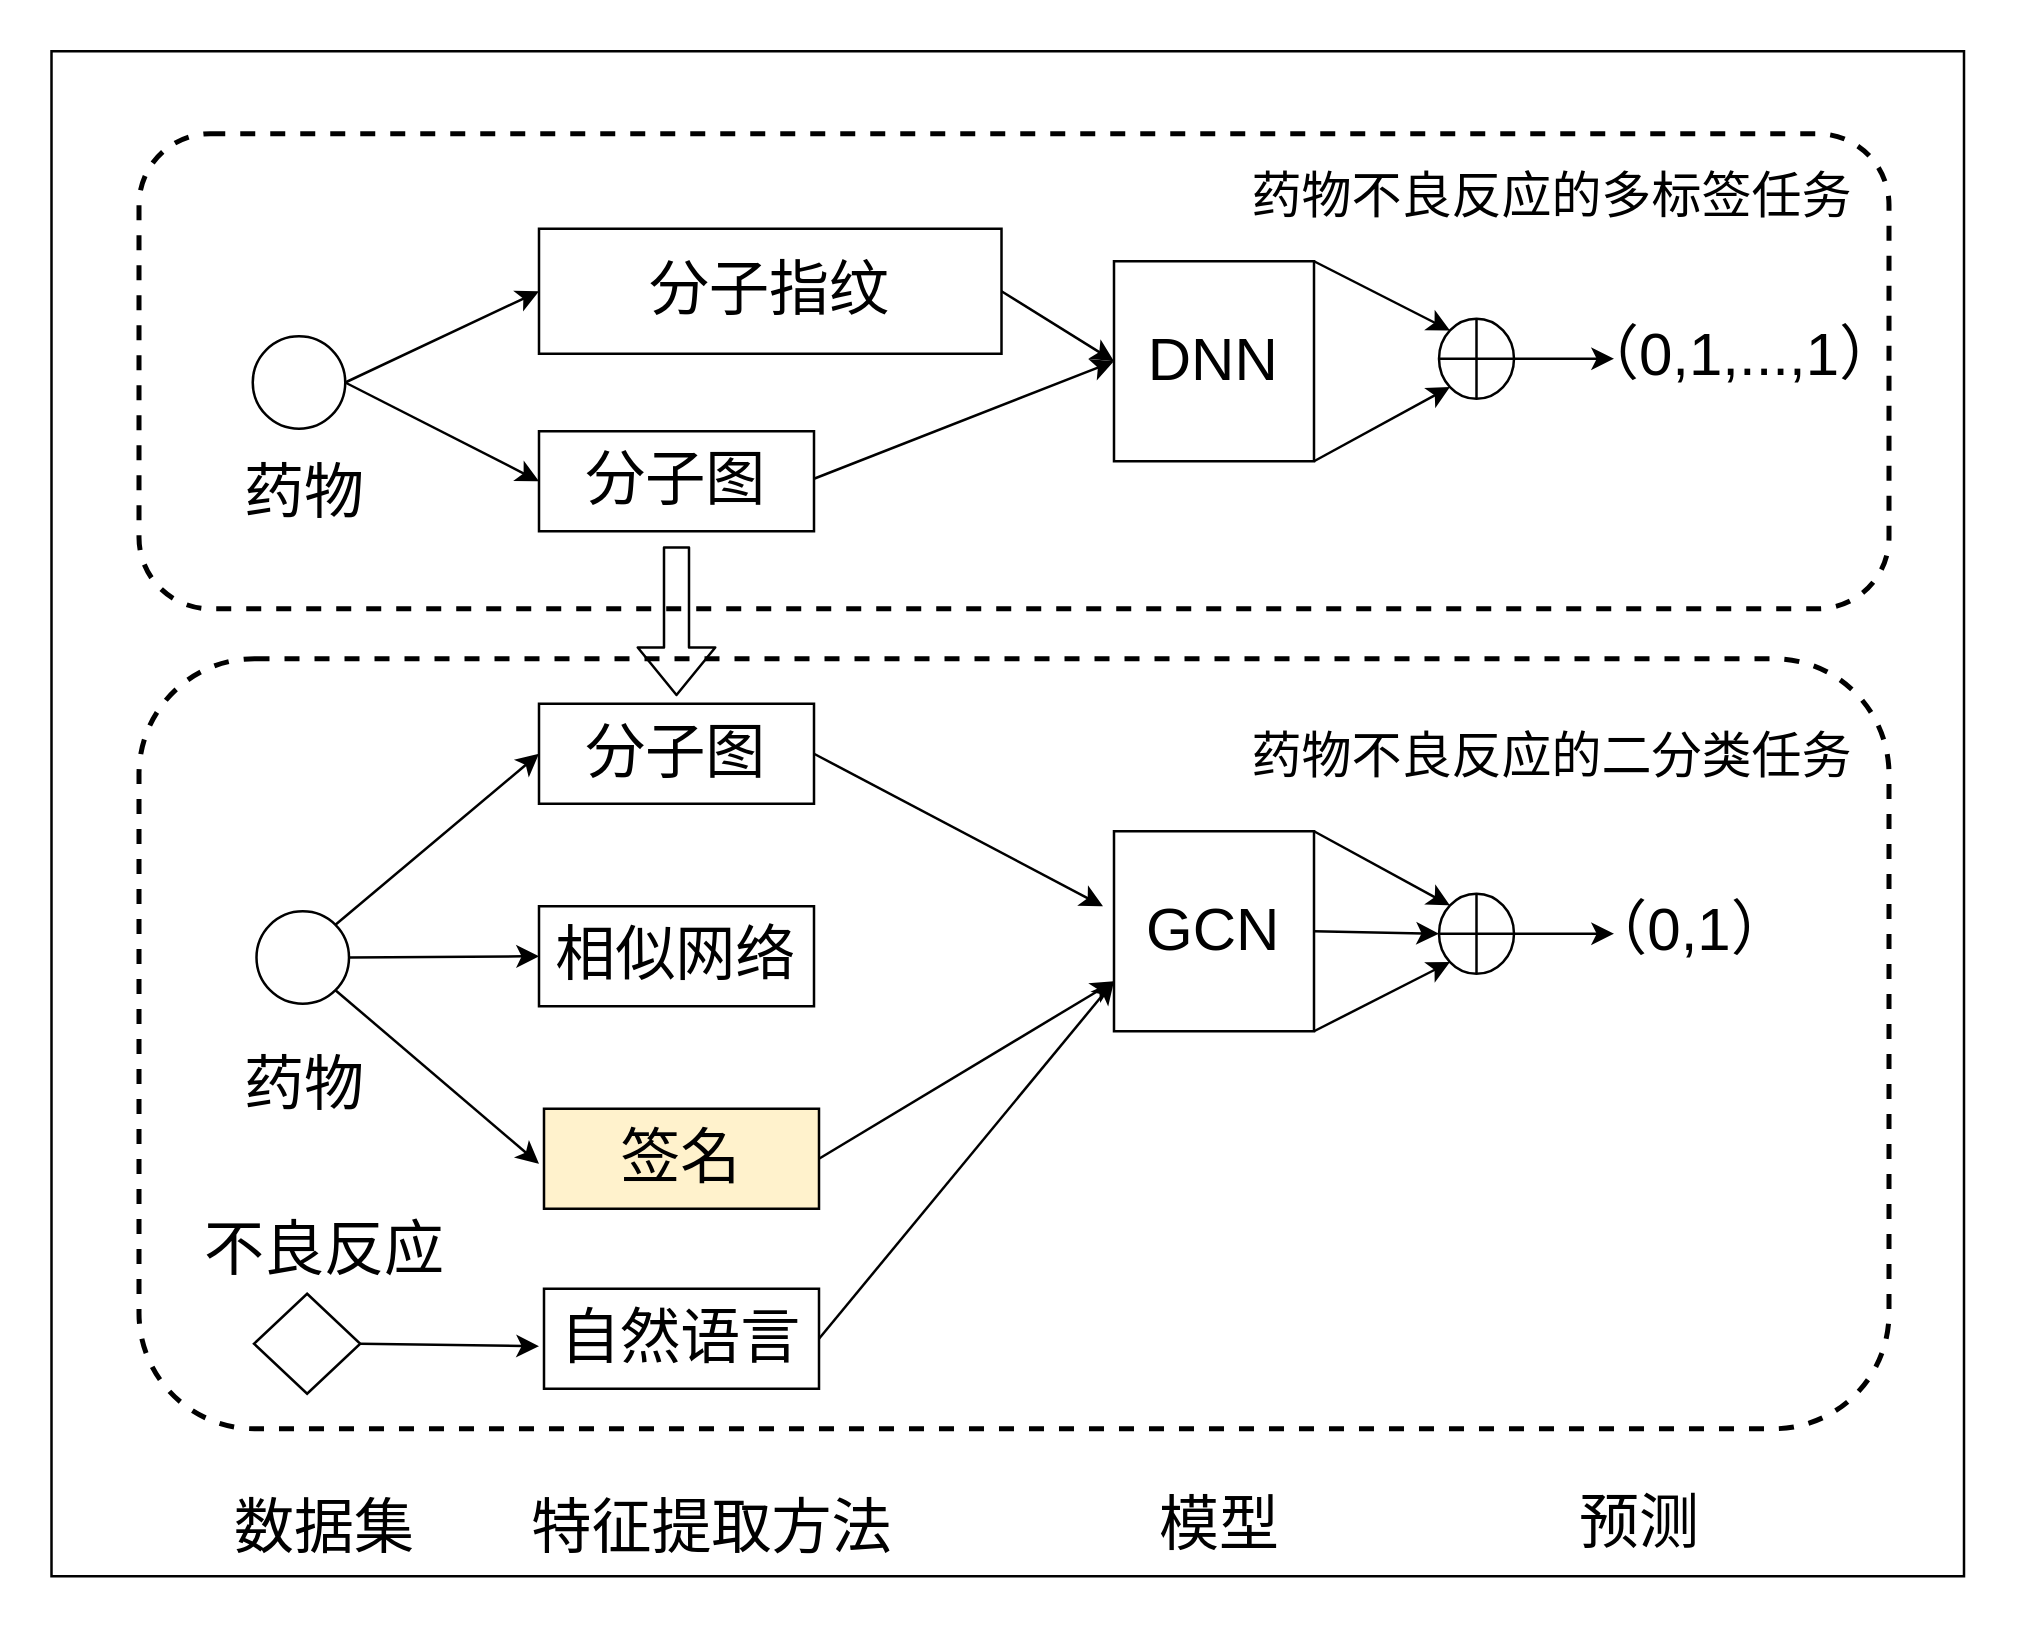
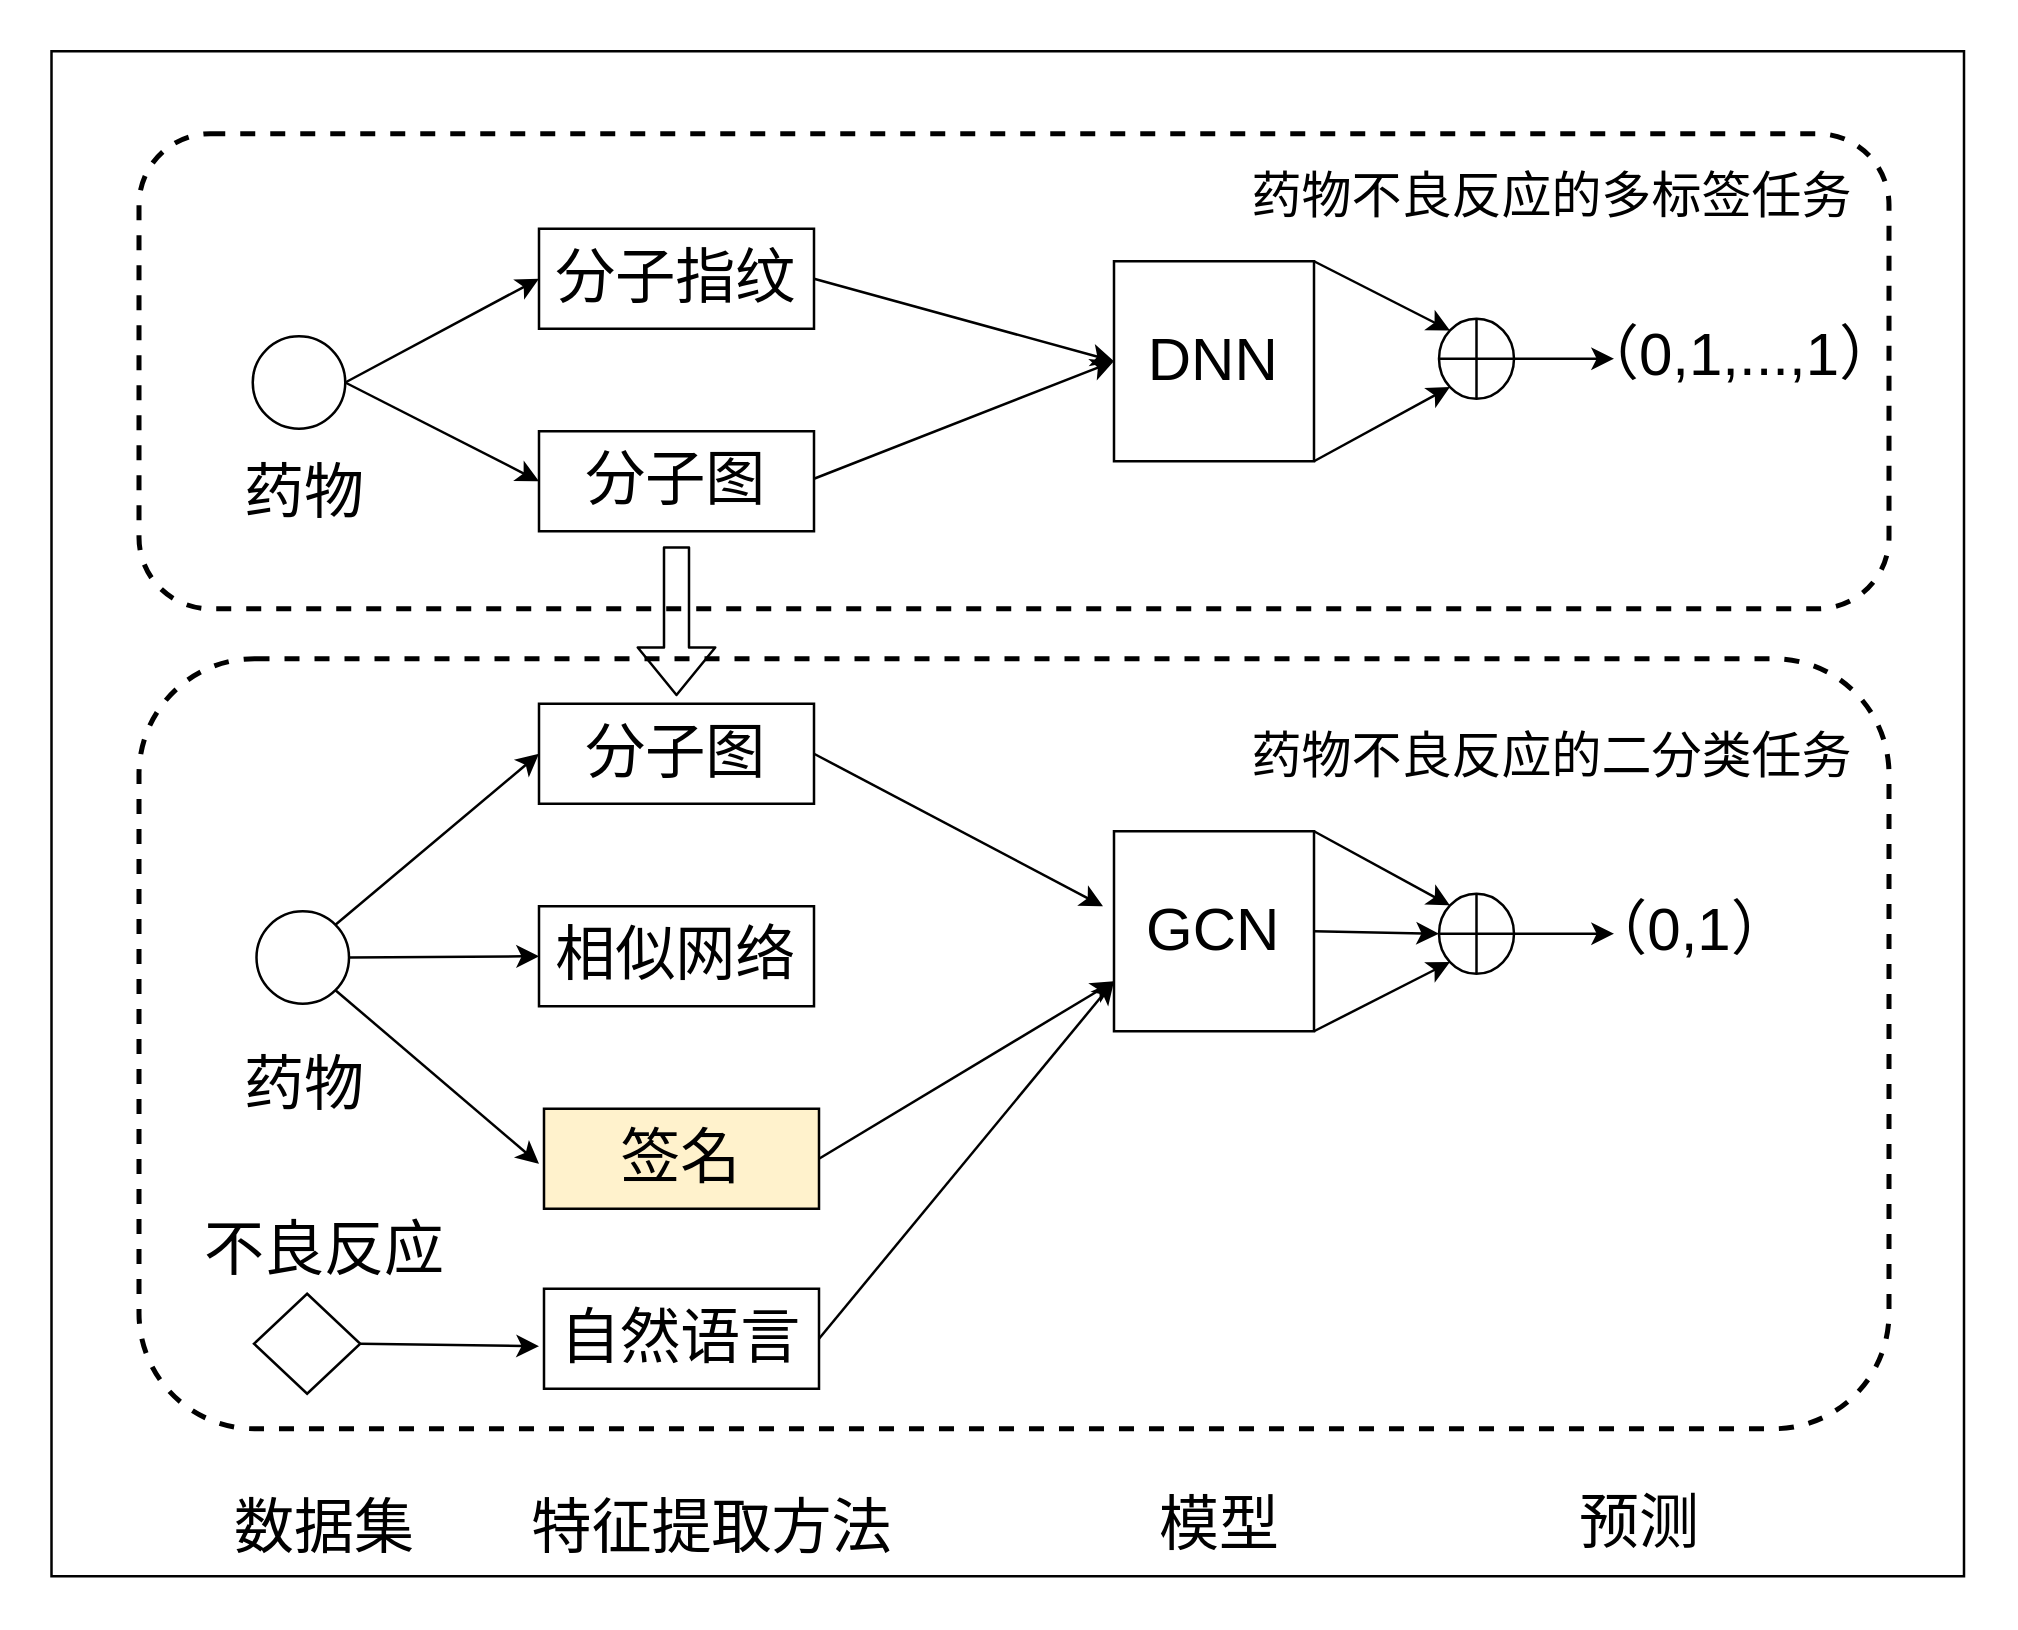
node "分子指纹": size 463x125 -> 275x100
